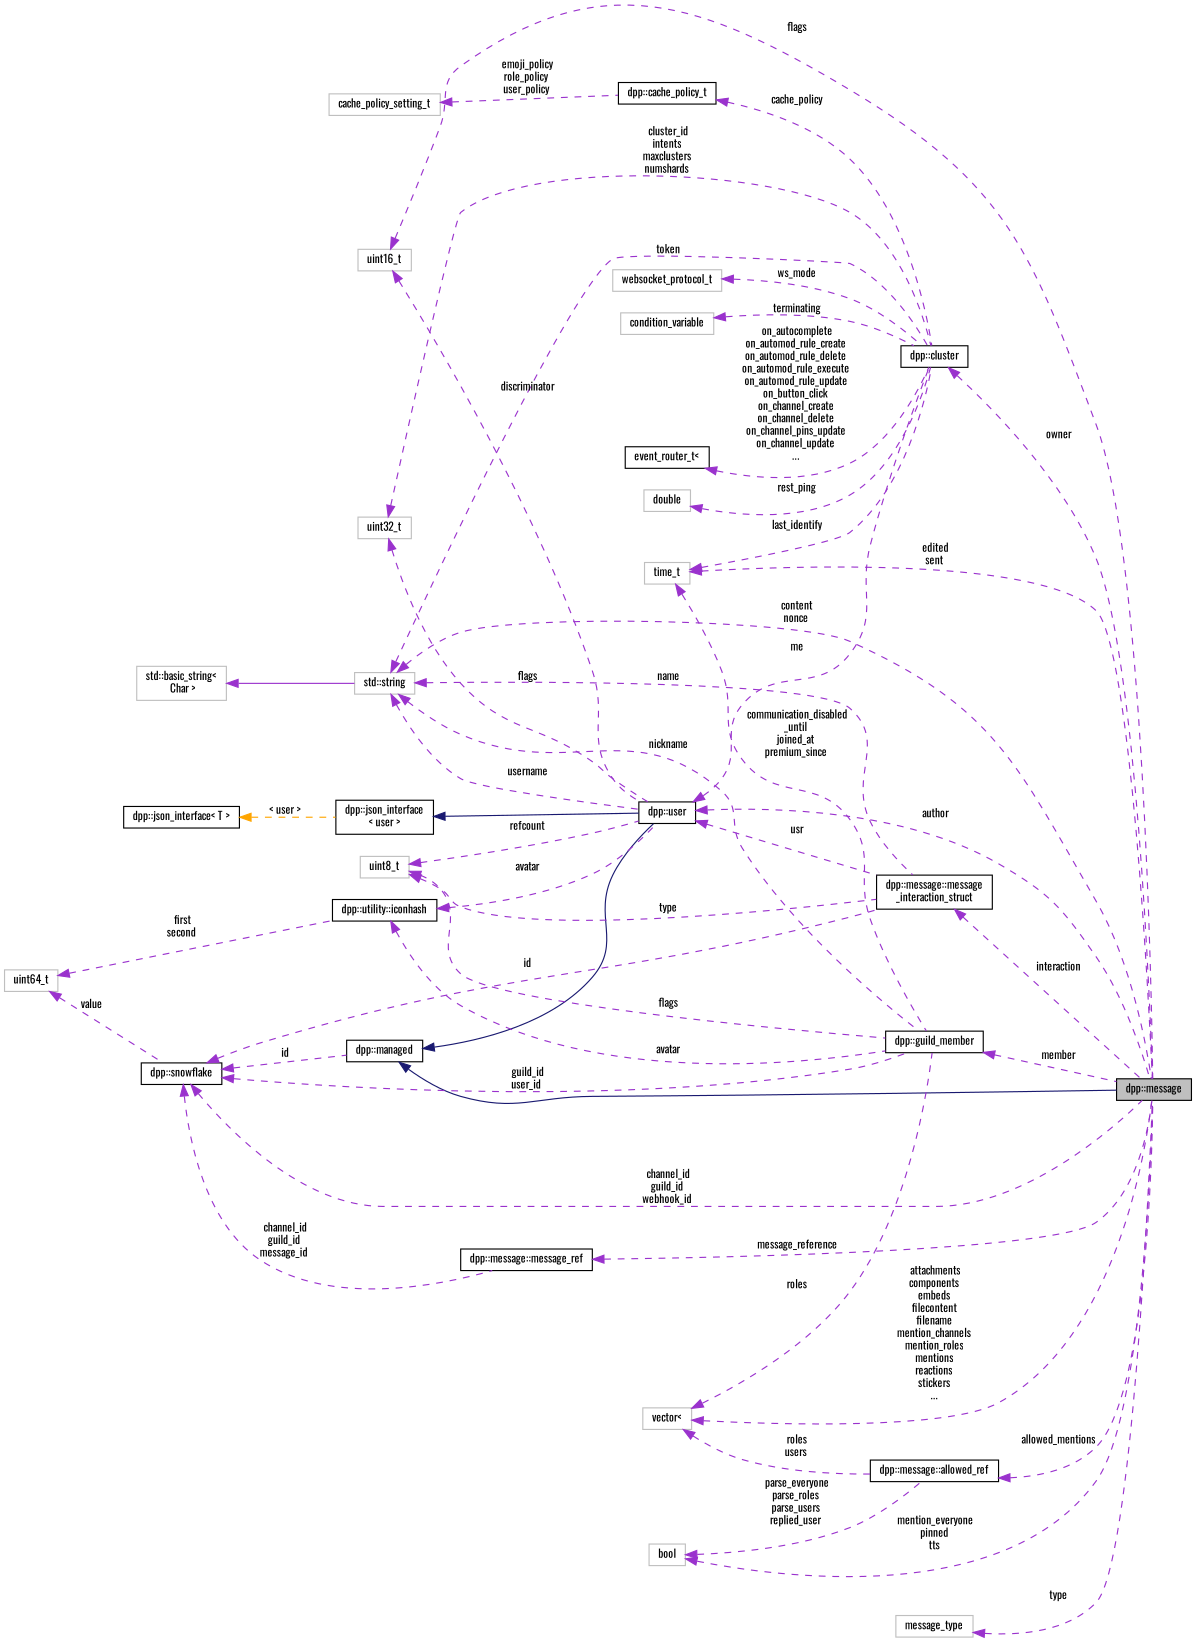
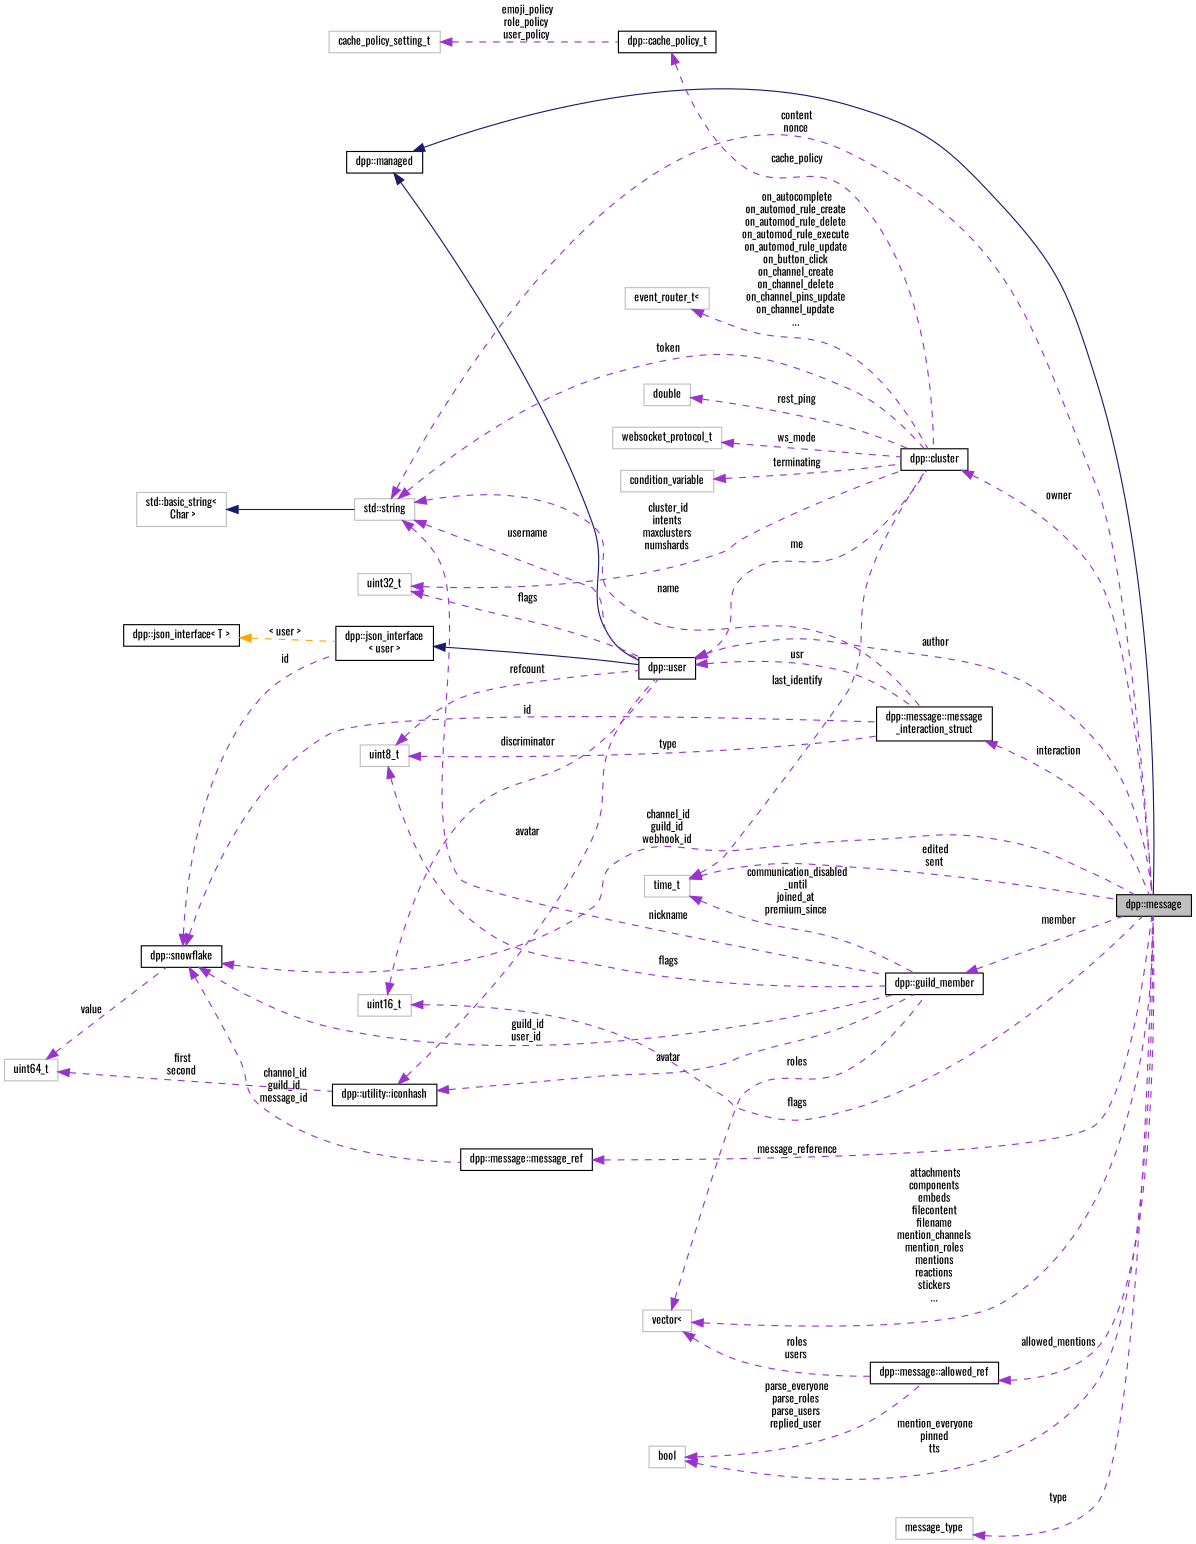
node "event_router_t<": color black -> grey75
edge "std::string" -> "std::basic_string< Char >": color darkorchid3 -> midnightblue
edge "dpp::managed" -> "dpp::snowflake": now "dpp::json_interface < user >" -> "dpp::snowflake"
